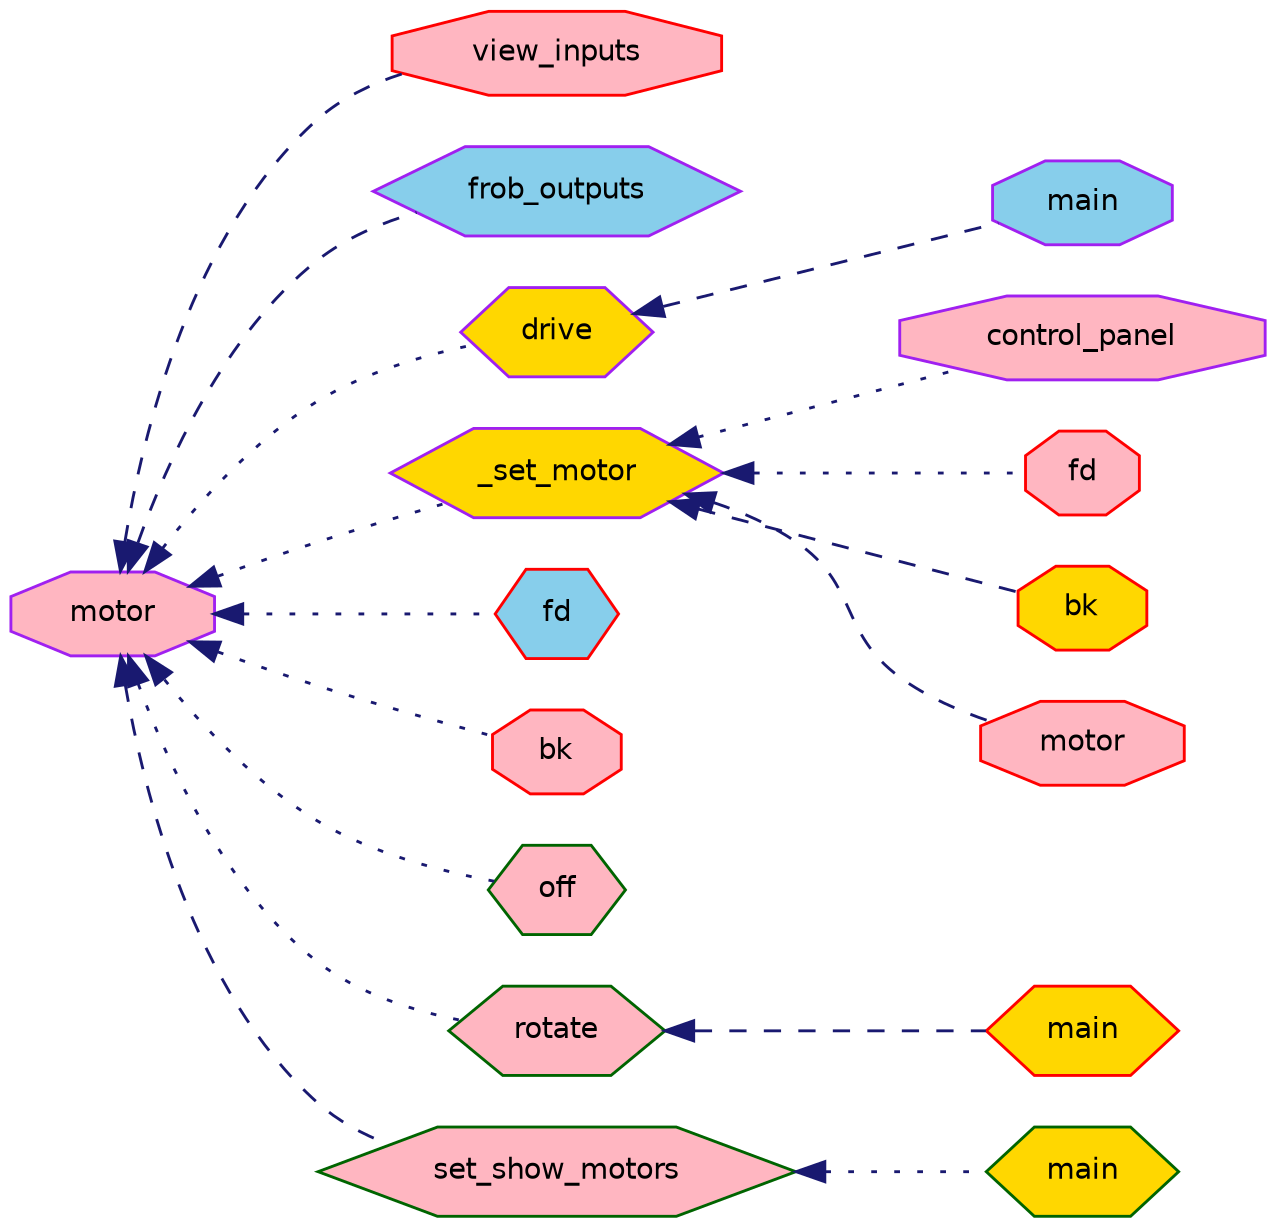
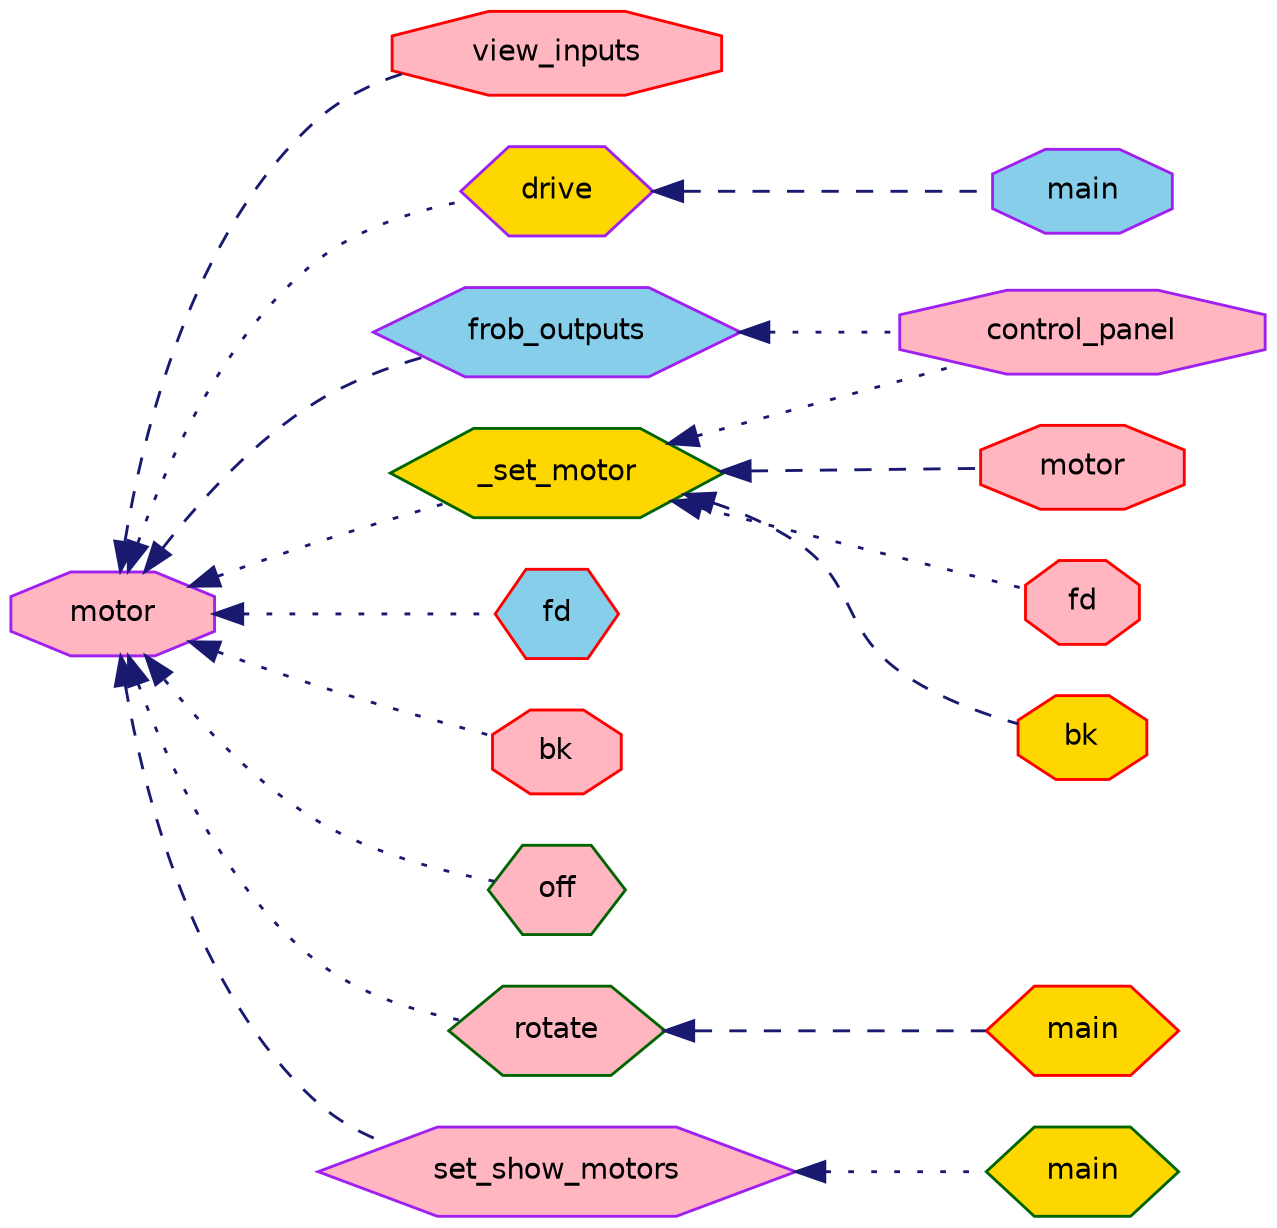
edge "control_panel" -> "frob_outputs": added
node "_set_motor": color purple -> darkgreen
node "set_show_motors": color darkgreen -> purple
